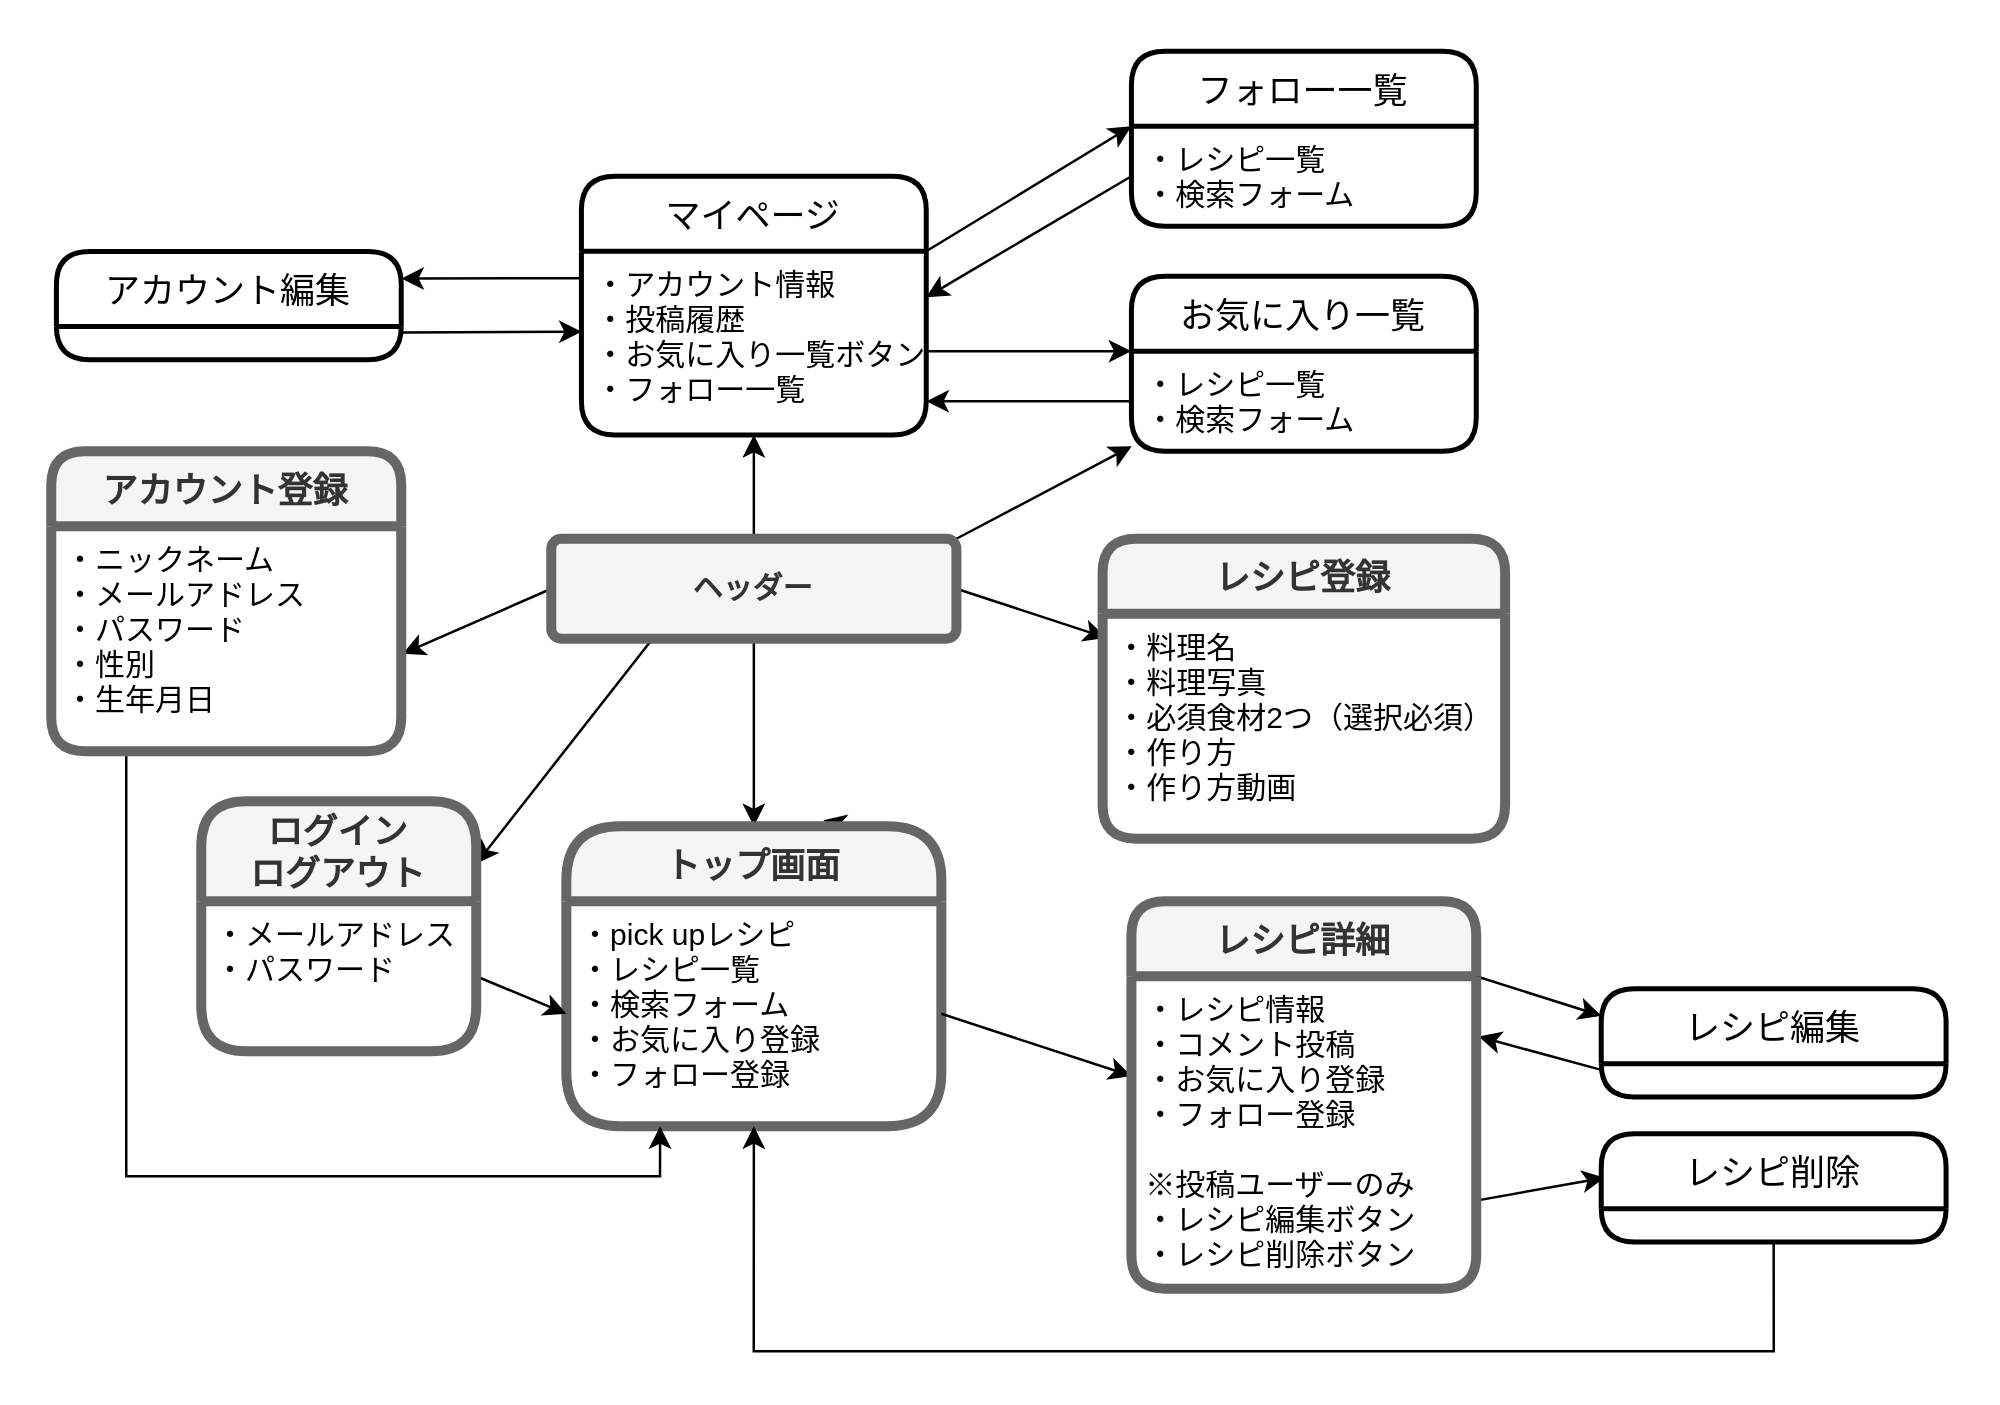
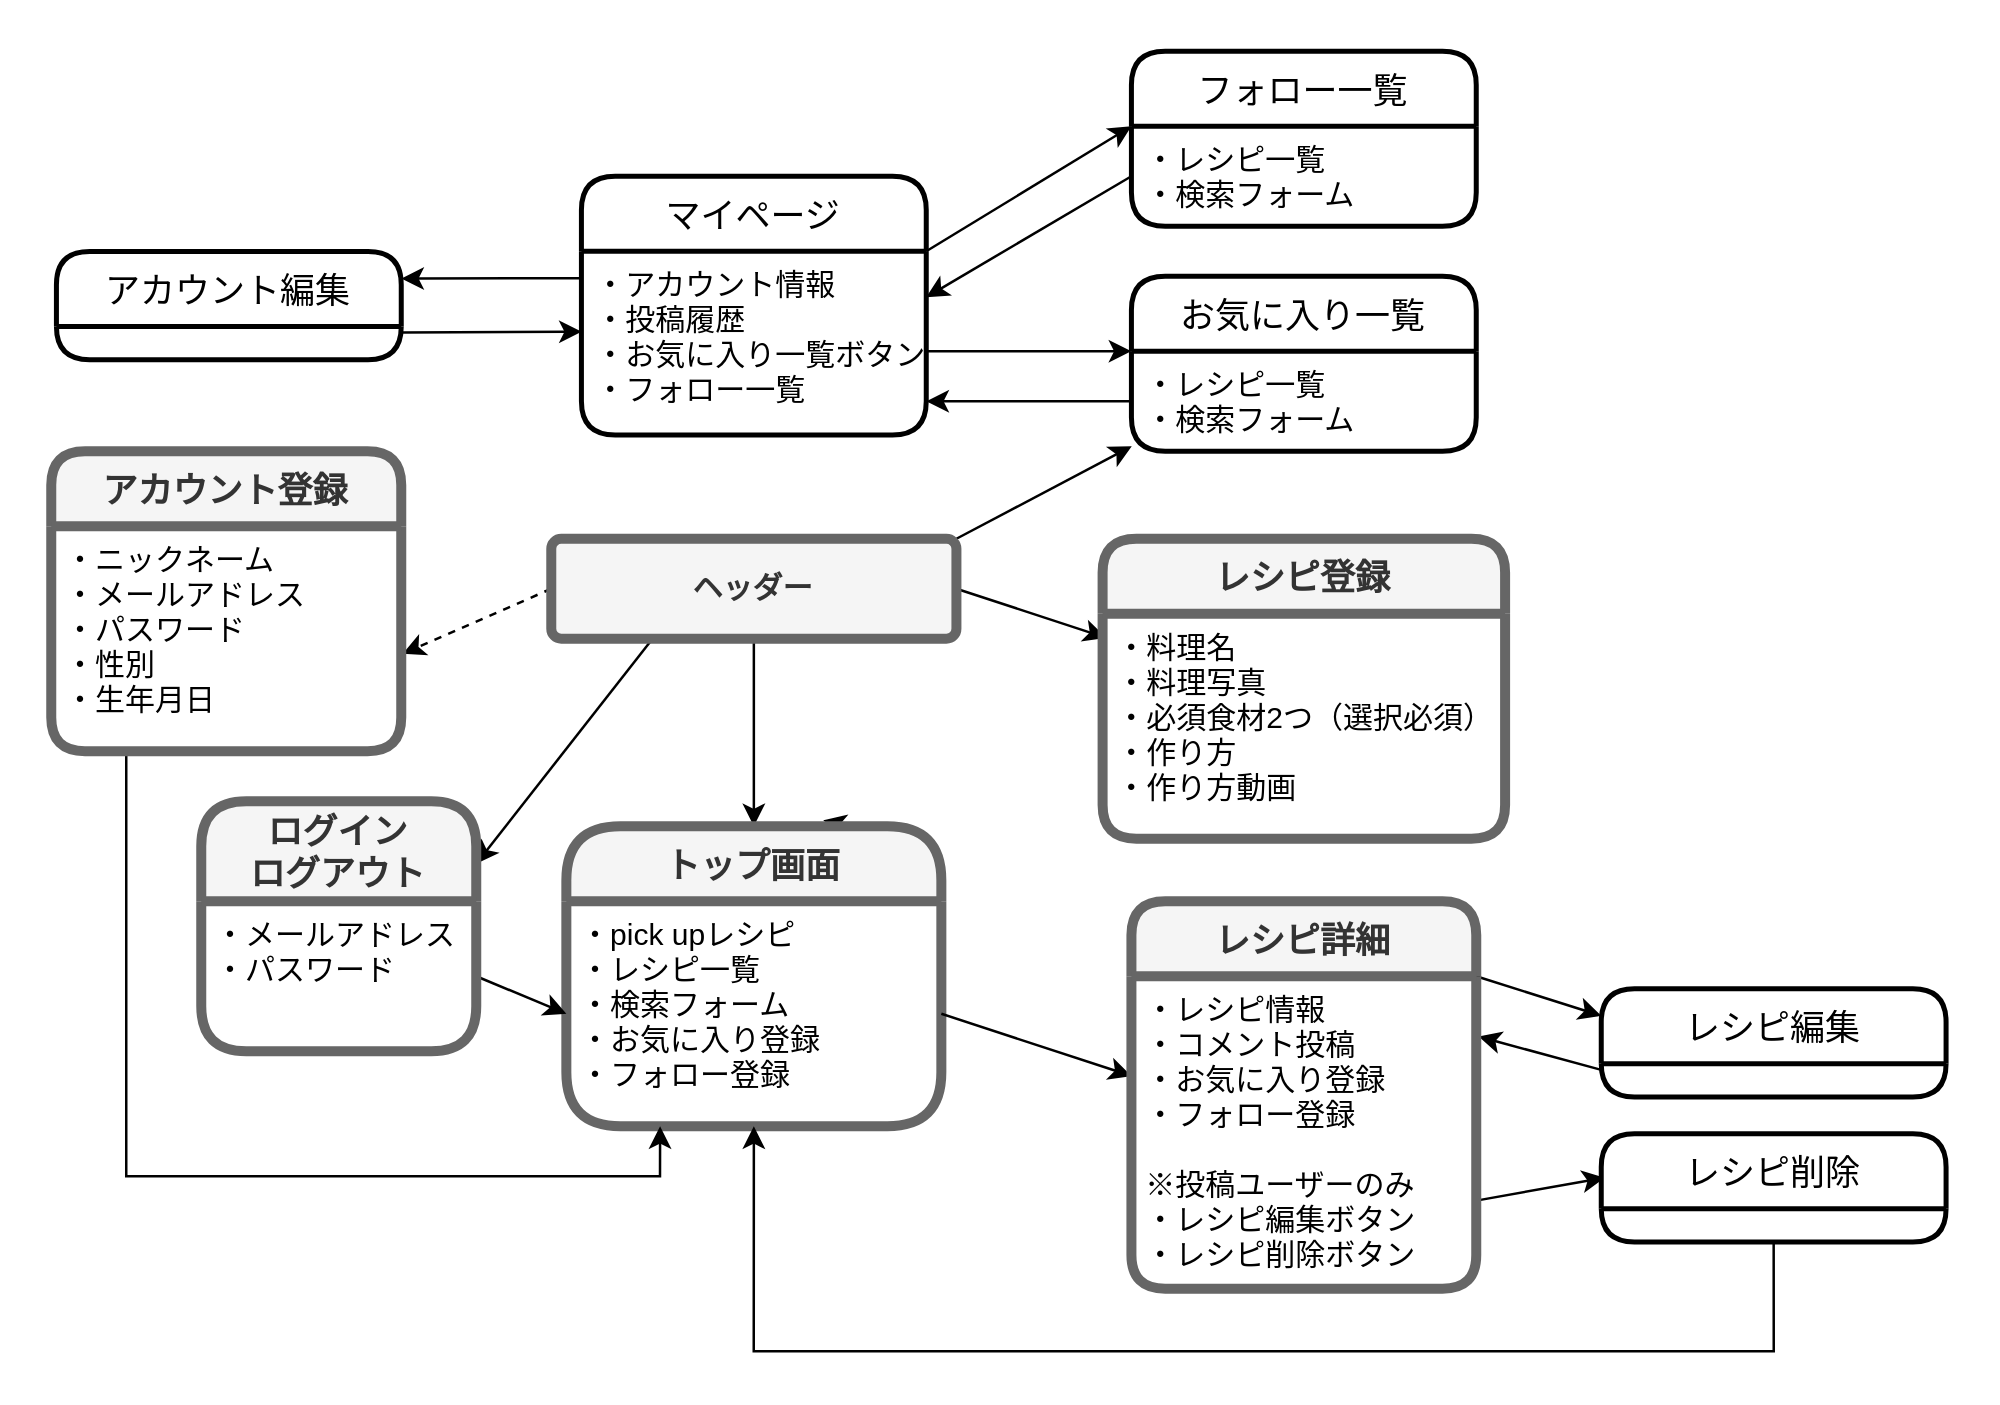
edge "ヘッダー" -> "・アカウント情報 ・投稿履歴 ・お気に入り一覧ボタン ・フォロー一覧": removed
edge "ヘッダー" -> "・ニックネーム ・メールアドレス ・パスワード ・性別 ・生年月日": style solid -> dashed
